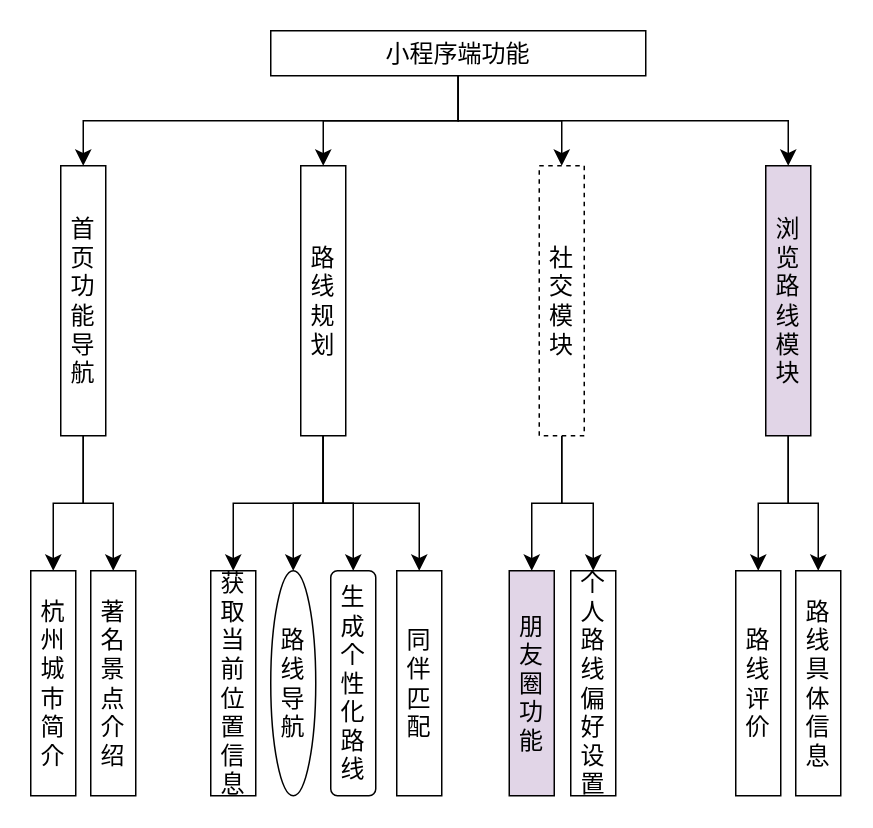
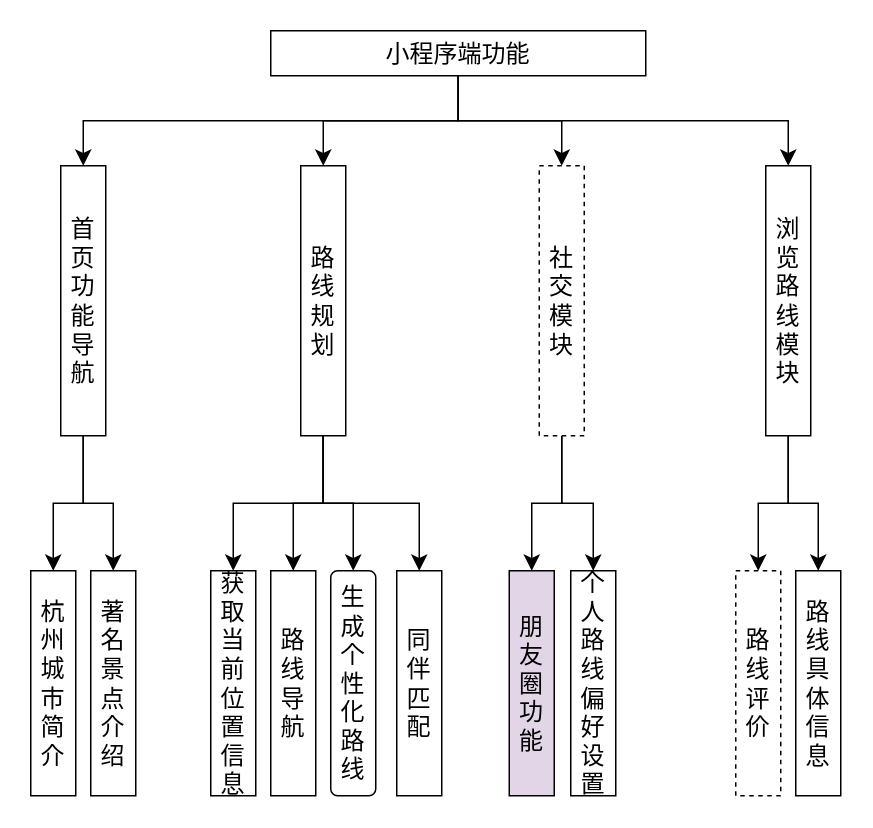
node "浏览路线模块": fillcolor #e1d5e7 -> #ffffff
node "路线导航": shape ellipse -> rectangle
node "路线评价": style solid -> dashed
